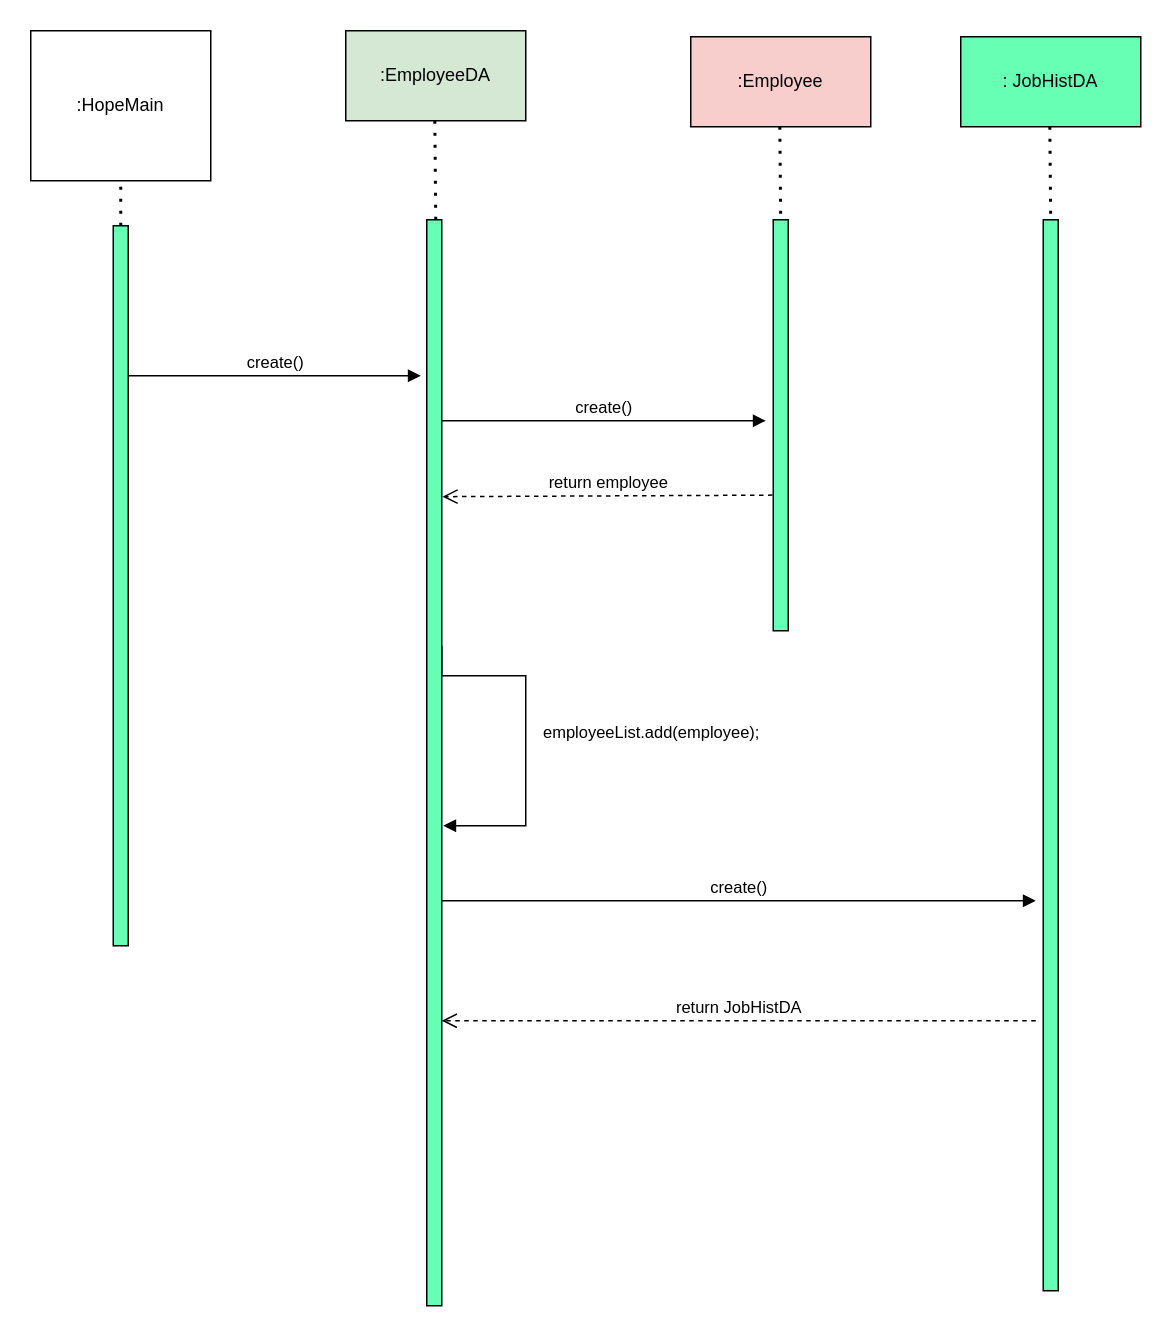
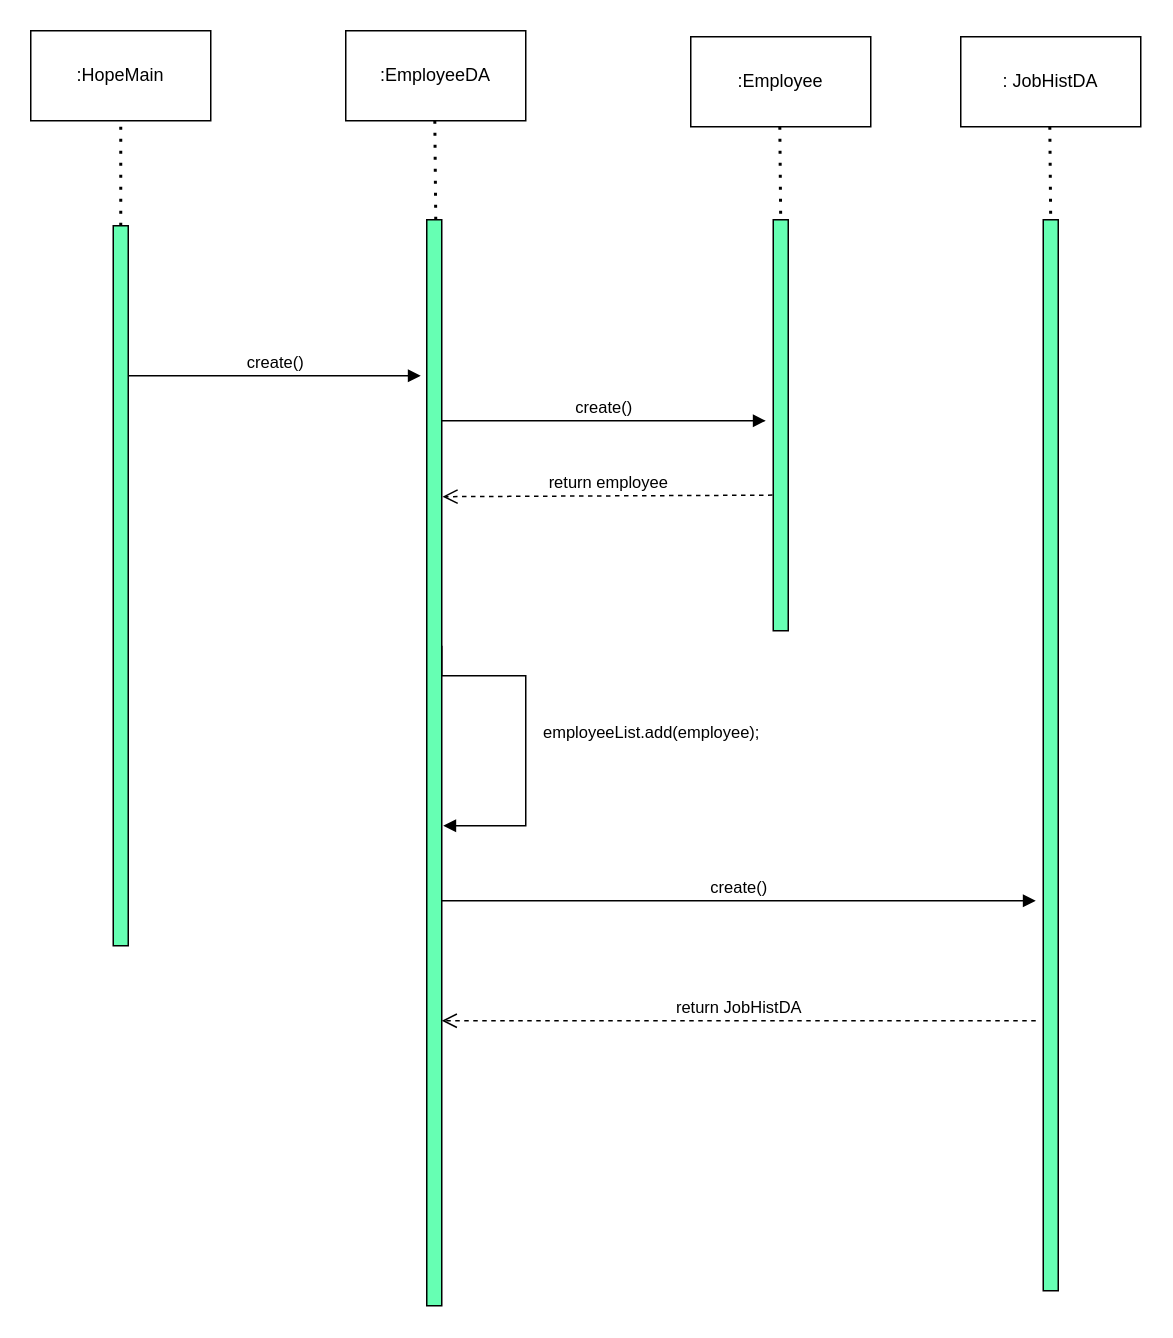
node ":EmployeeDA": fillcolor #d5e8d4 -> #ffffff
node ":Employee": fillcolor #f8cecc -> #ffffff
node ": JobHistDA": fillcolor #66ffb3 -> #ffffff
node ":HopeMain": size 180x150 -> 180x90
